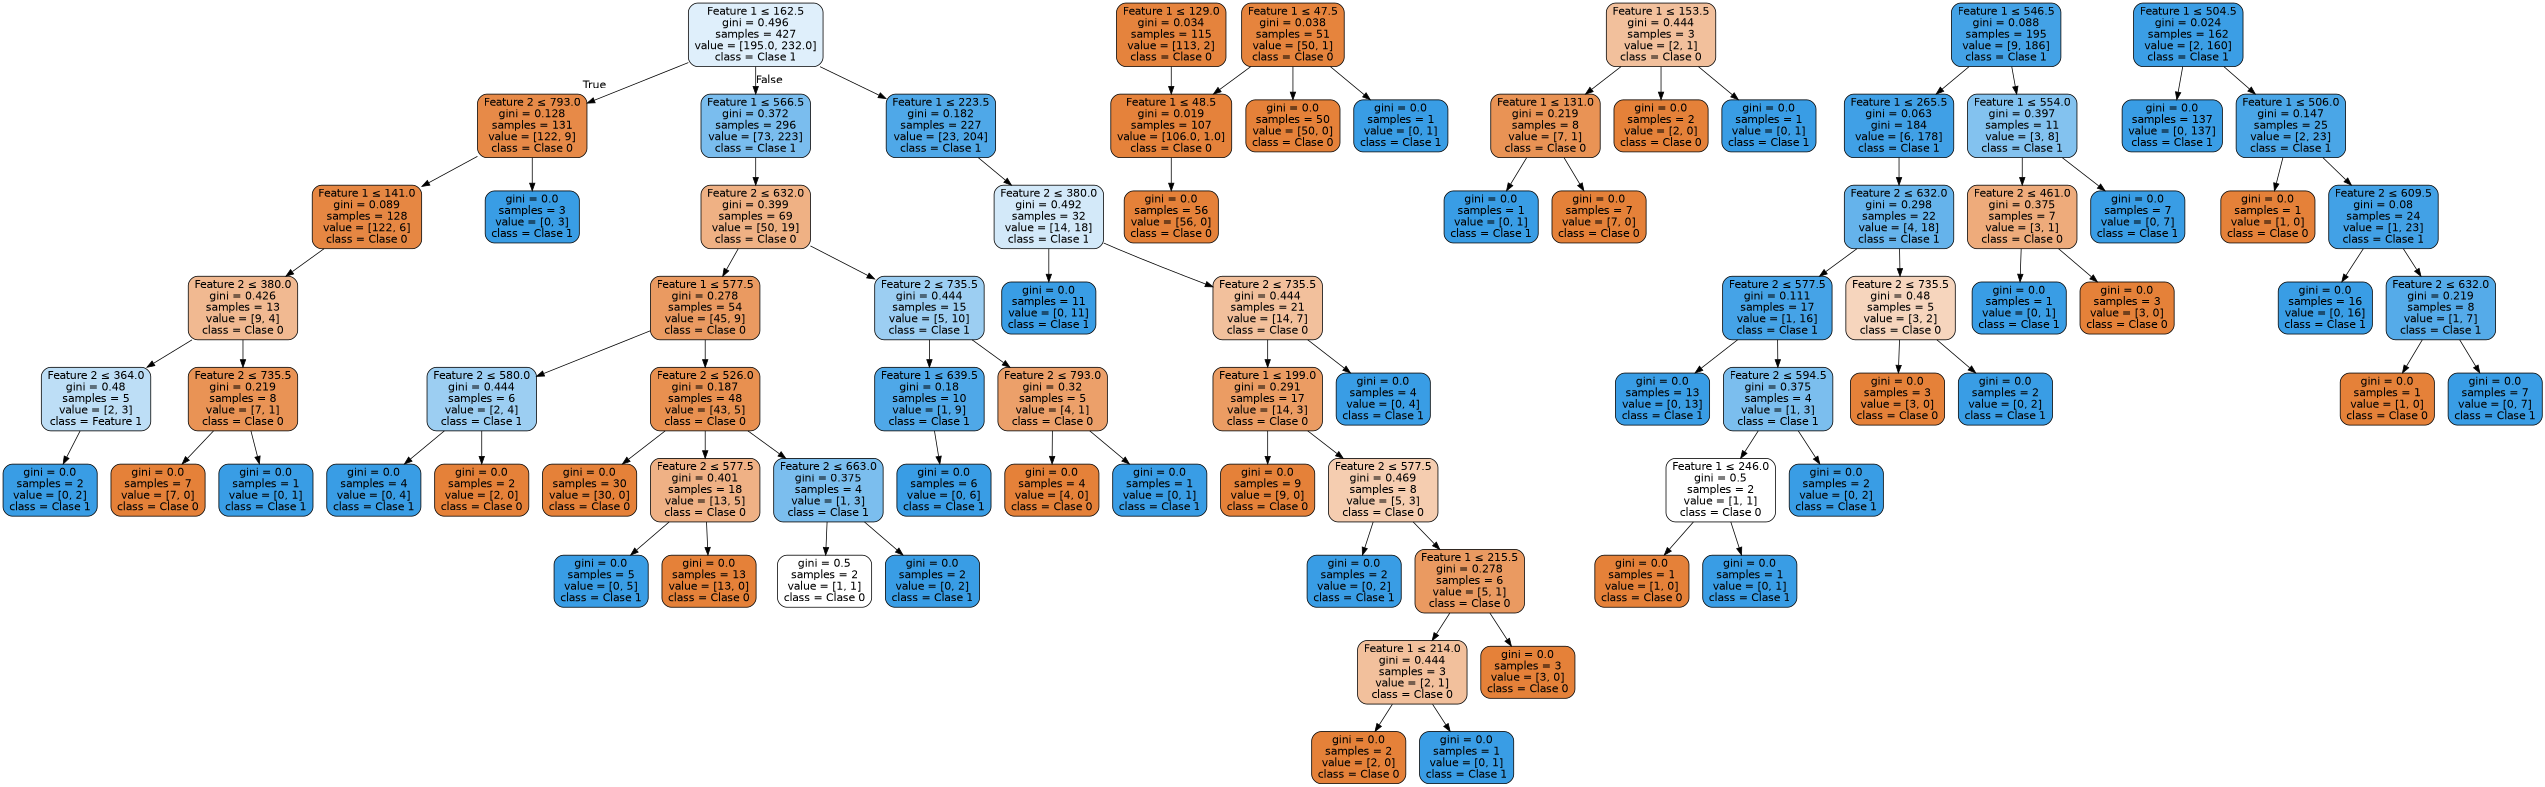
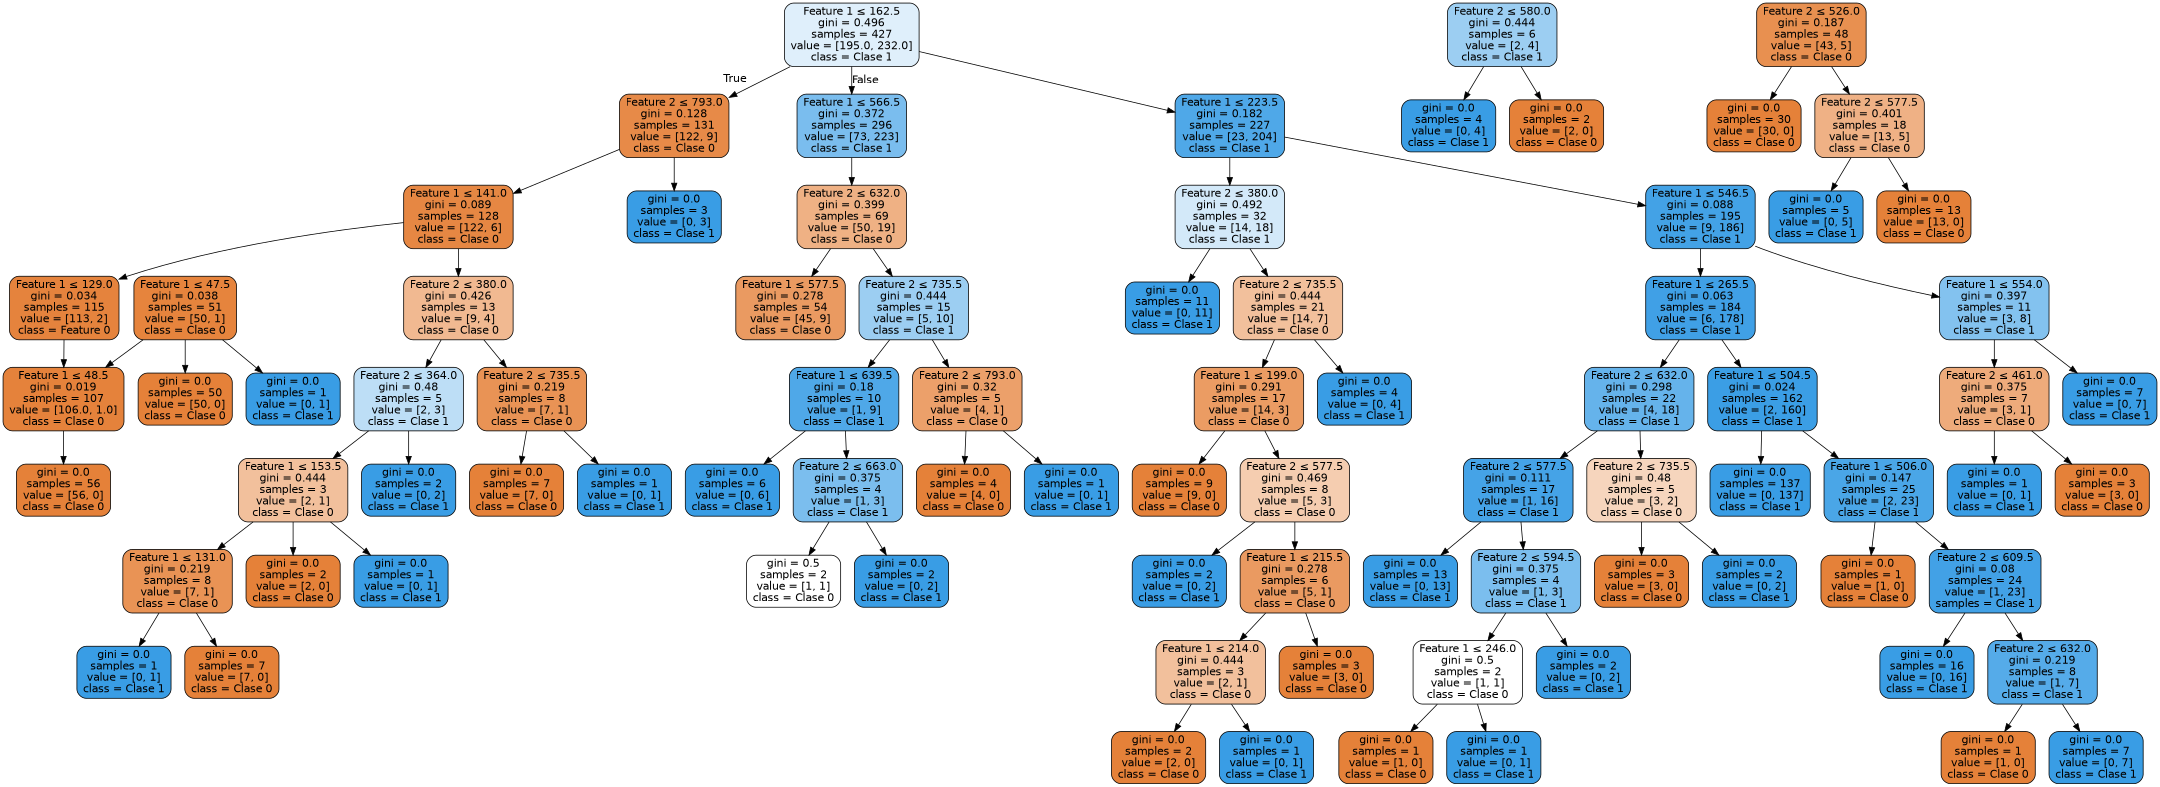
node "Feature 1 ≤ 129.0": text "class = Clase 0" -> "class = Feature 0"
node "Feature 1 ≤ 265.5": text "gini = 184" -> "samples = 184"
edge "Feature 1 ≤ 223.5" -> "Feature 1 ≤ 546.5": added
node "Feature 2 ≤ 609.5": text "class = Clase 1" -> "samples = Clase 1"
edge "Feature 1 ≤ 141.0" -> "Feature 1 ≤ 129.0": added
edge "Feature 1 ≤ 577.5" -> "Feature 2 ≤ 526.0": removed
edge "Feature 1 ≤ 265.5" -> "Feature 1 ≤ 504.5": added
edge "Feature 1 ≤ 577.5" -> "Feature 2 ≤ 580.0": removed
node "Feature 2 ≤ 364.0": text "class = Feature 1" -> "class = Clase 1"
edge "Feature 2 ≤ 364.0" -> "Feature 1 ≤ 153.5": added
edge "Feature 2 ≤ 526.0" -> "Feature 2 ≤ 663.0": now "Feature 1 ≤ 639.5" -> "Feature 2 ≤ 663.0"
